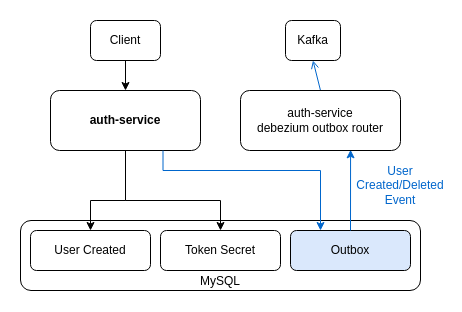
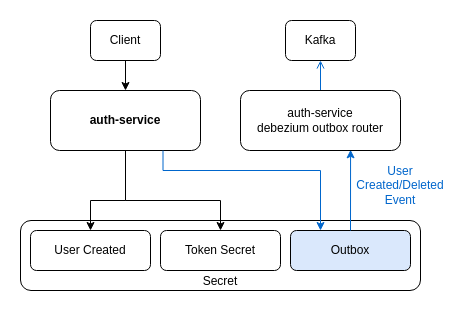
node "Kafka": size 55x40 -> 70x40
node "MySQL": label "MySQL" -> "Secret"
